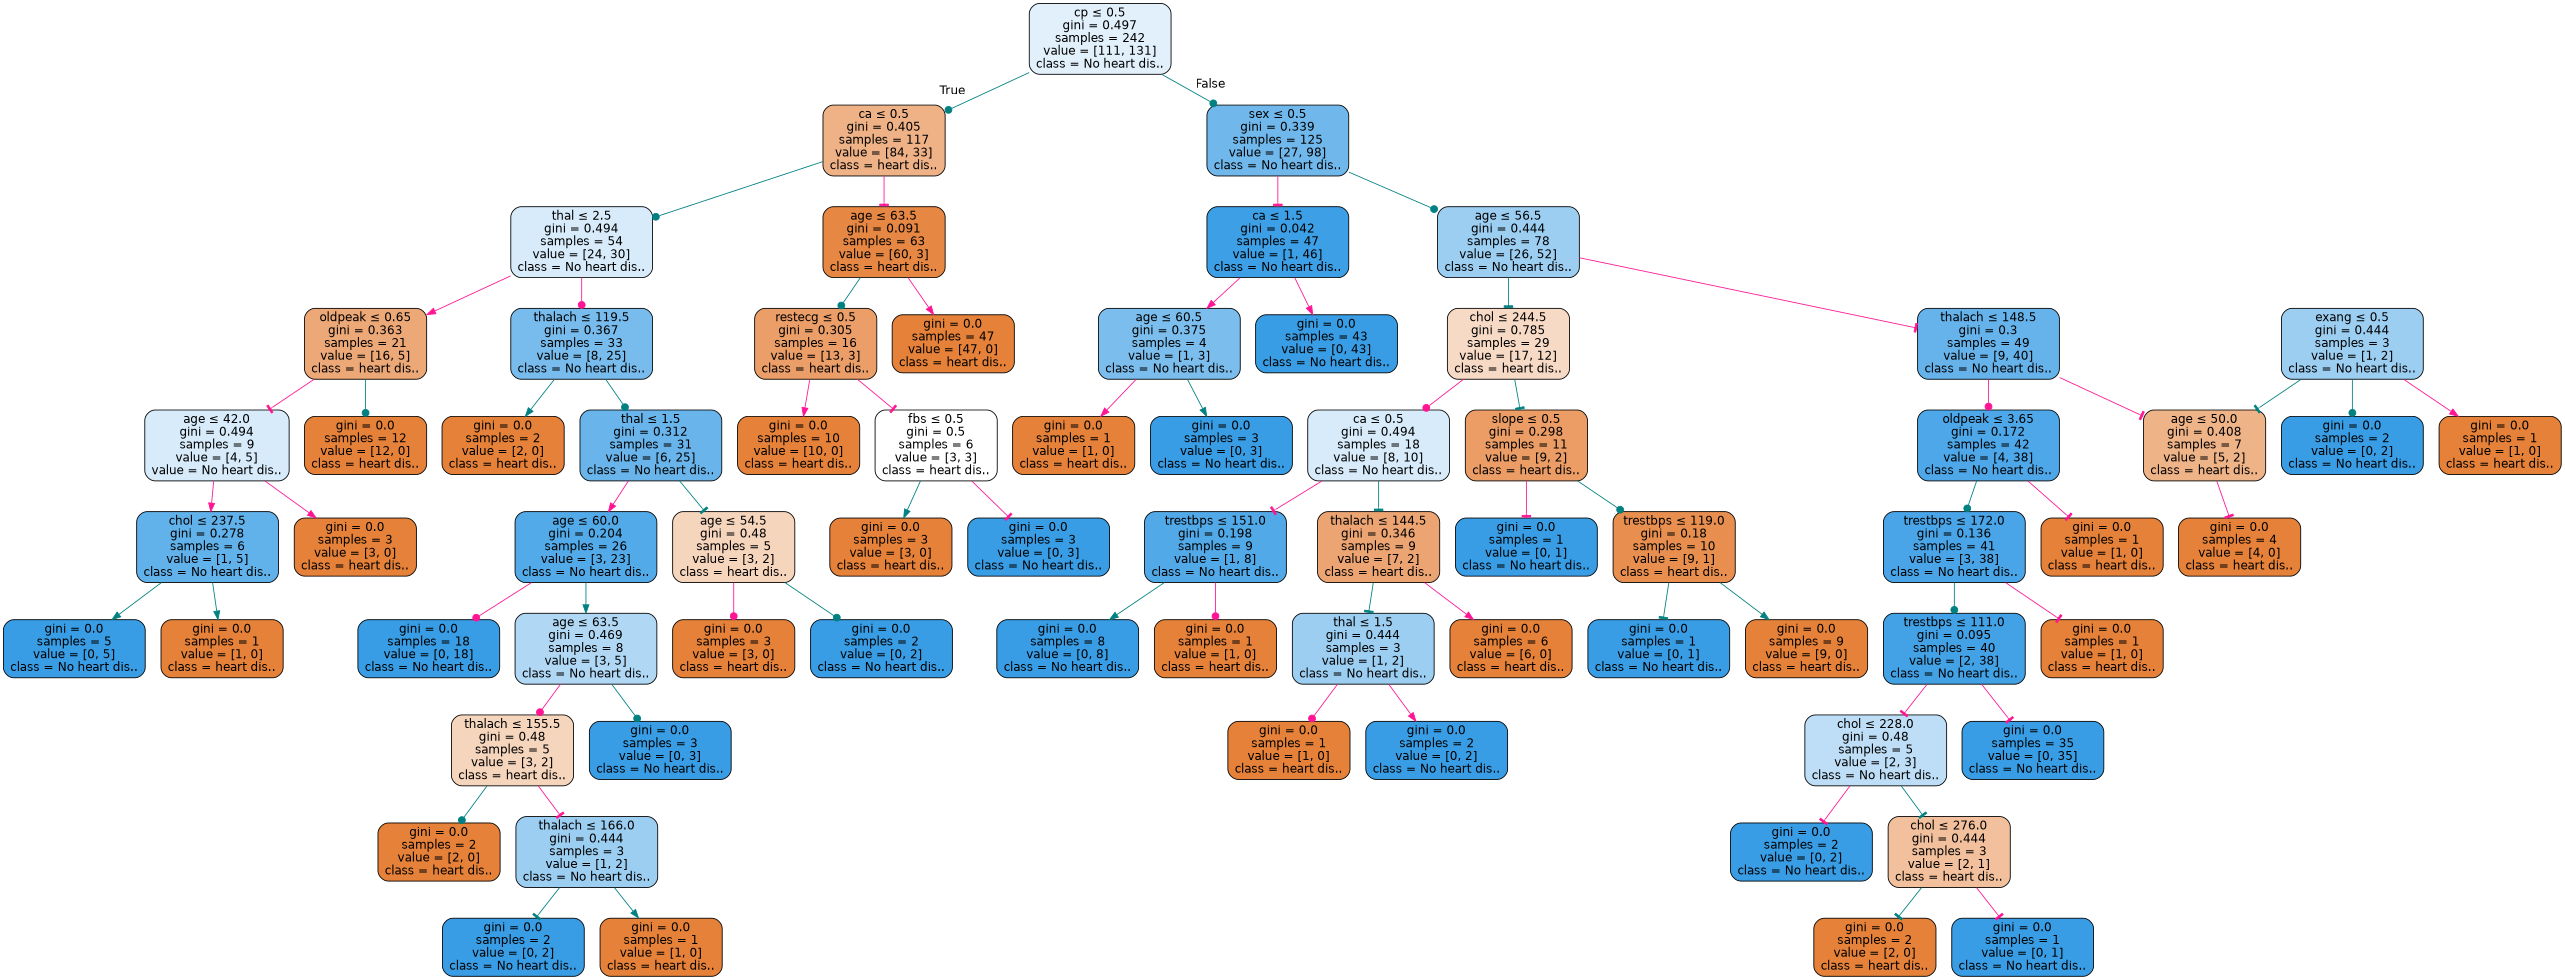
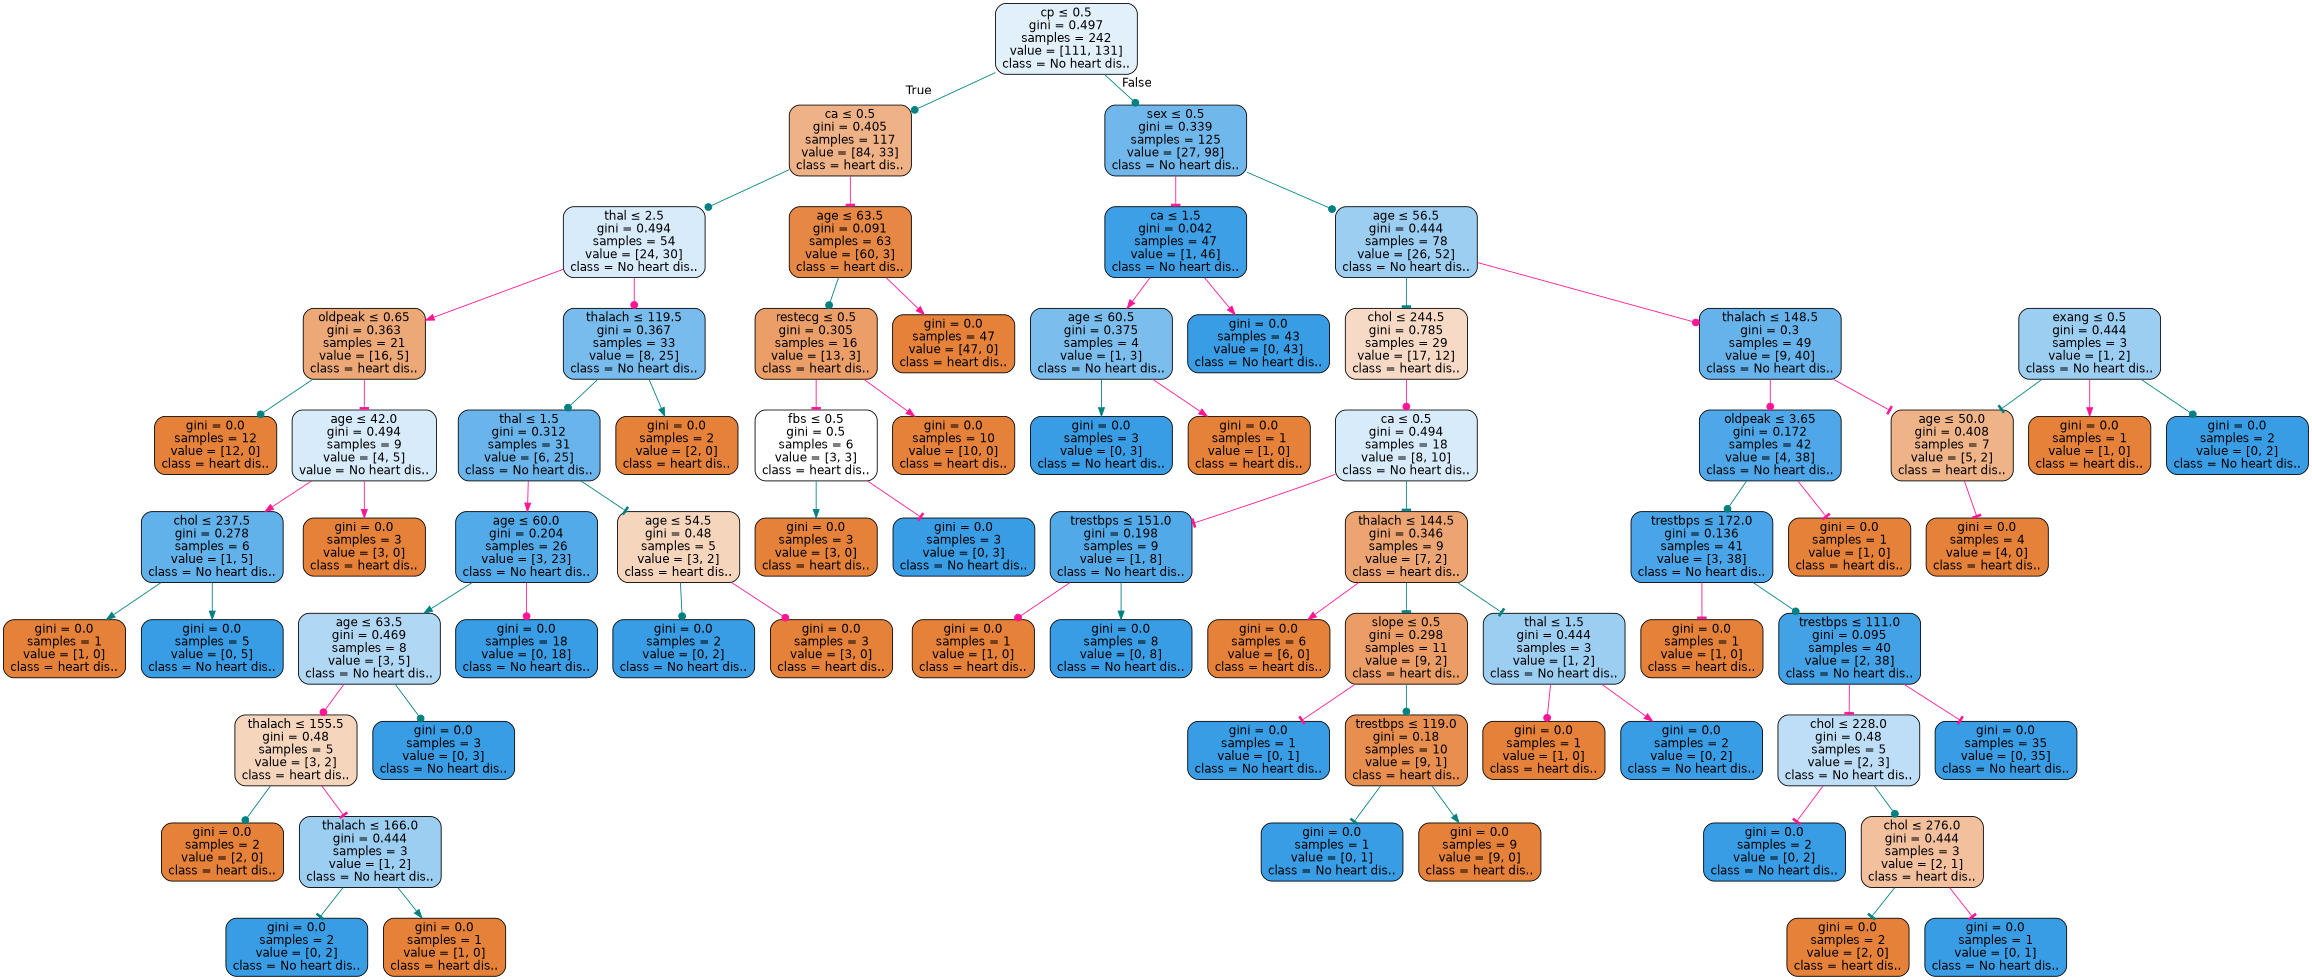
edge "age ≤ 56.5" -> "thalach ≤ 148.5": arrowhead tee -> dot
edge "chol ≤ 244.5" -> "slope ≤ 0.5": now "thalach ≤ 144.5" -> "slope ≤ 0.5"
edge "chol ≤ 228.0" -> "chol ≤ 276.0": arrowhead tee -> dot
